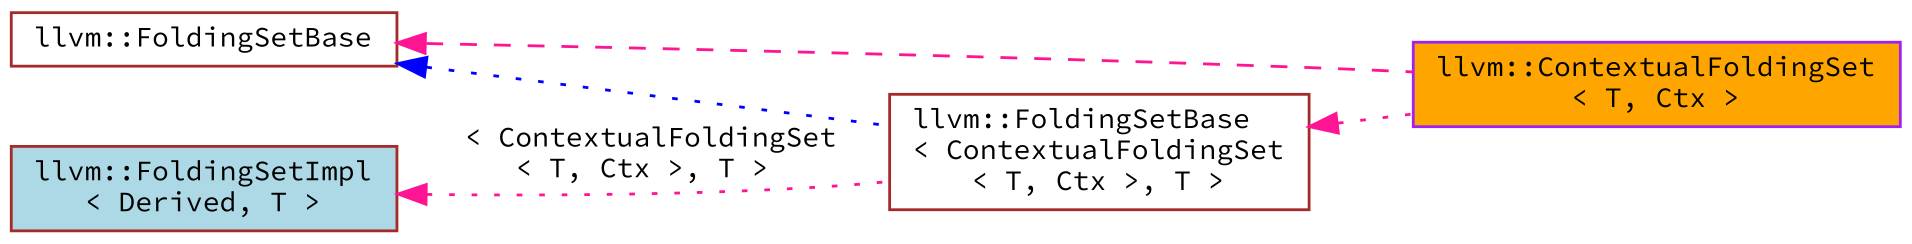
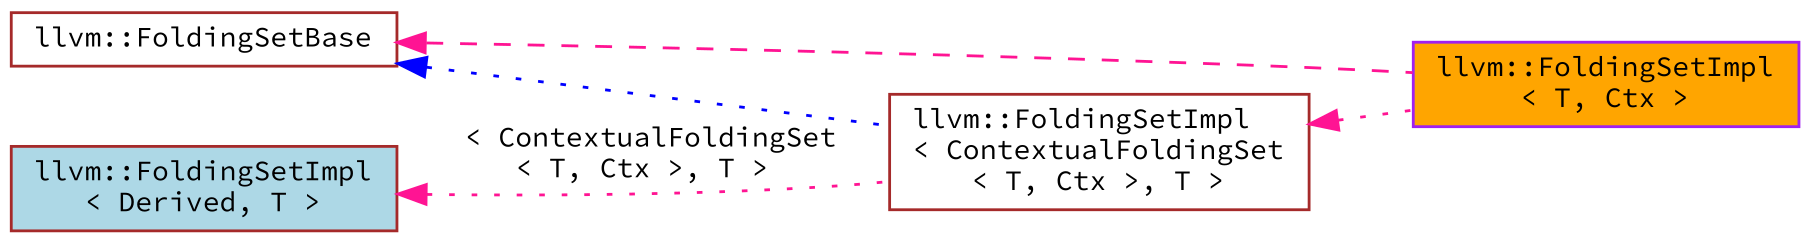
node "llvm::ContextualFoldingSet < T, Ctx >": label "llvm::ContextualFoldingSet < T, Ctx >" -> "llvm::FoldingSetImpl < T, Ctx >"
node "llvm::FoldingSetBase < ContextualFoldingSet < T, Ctx >, T >": label "llvm::FoldingSetBase < ContextualFoldingSet < T, Ctx >, T >" -> "llvm::FoldingSetImpl < ContextualFoldingSet < T, Ctx >, T >"
